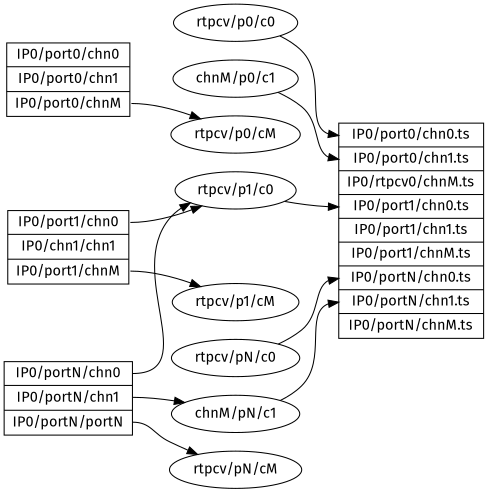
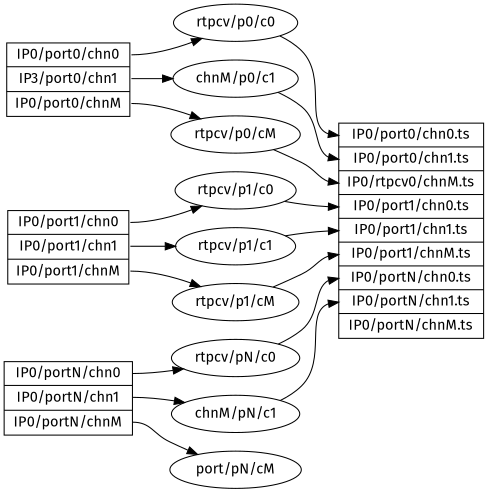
edge "IP0/port0/chn0" -> "rtpcv/p0/c0": added
node "IP0/port0/chn0": text "IP0/port0/chn1" -> "IP3/port0/chn1"
edge "IP0/port0/chn0" -> "chnM/p0/c1": added
edge "rtpcv/p0/cM" -> "IP0/port0/chn0.ts": added
node "IP0/port1/chn0": text "IP0/chn1/chn1" -> "IP0/port1/chn1"
node "rtpcv/p1/c1": added
edge "rtpcv/p1/cM" -> "IP0/port0/chn0.ts": added
edge "IP0/portN/chn0" -> "rtpcv/p1/c0": now "IP0/portN/chn0" -> "rtpcv/pN/c0"
node "IP0/portN/chn0": text "IP0/portN/portN" -> "IP0/portN/chnM"
node "rtpcv/pN/cM": label "rtpcv/pN/cM" -> "port/pN/cM"
